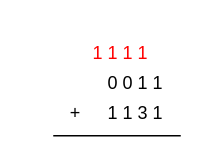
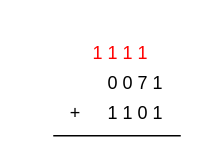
node "0 0 1 1": label "0 0 1 1" -> "0 0 7 1"
node "1 1 3 1": label "1 1 3 1" -> "1 1 0 1"
